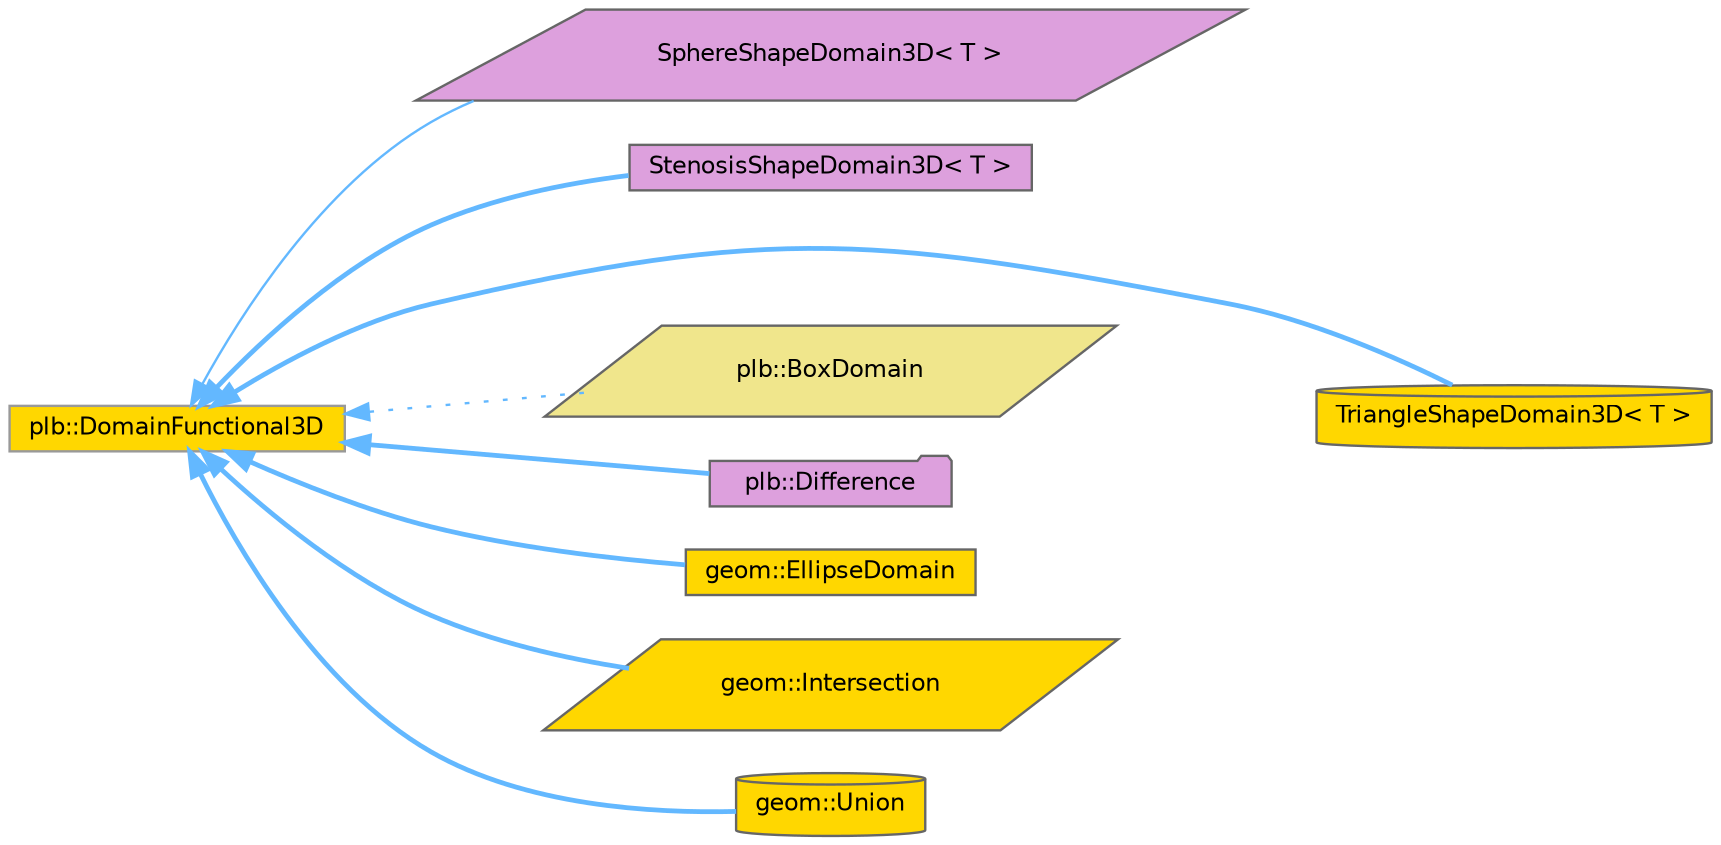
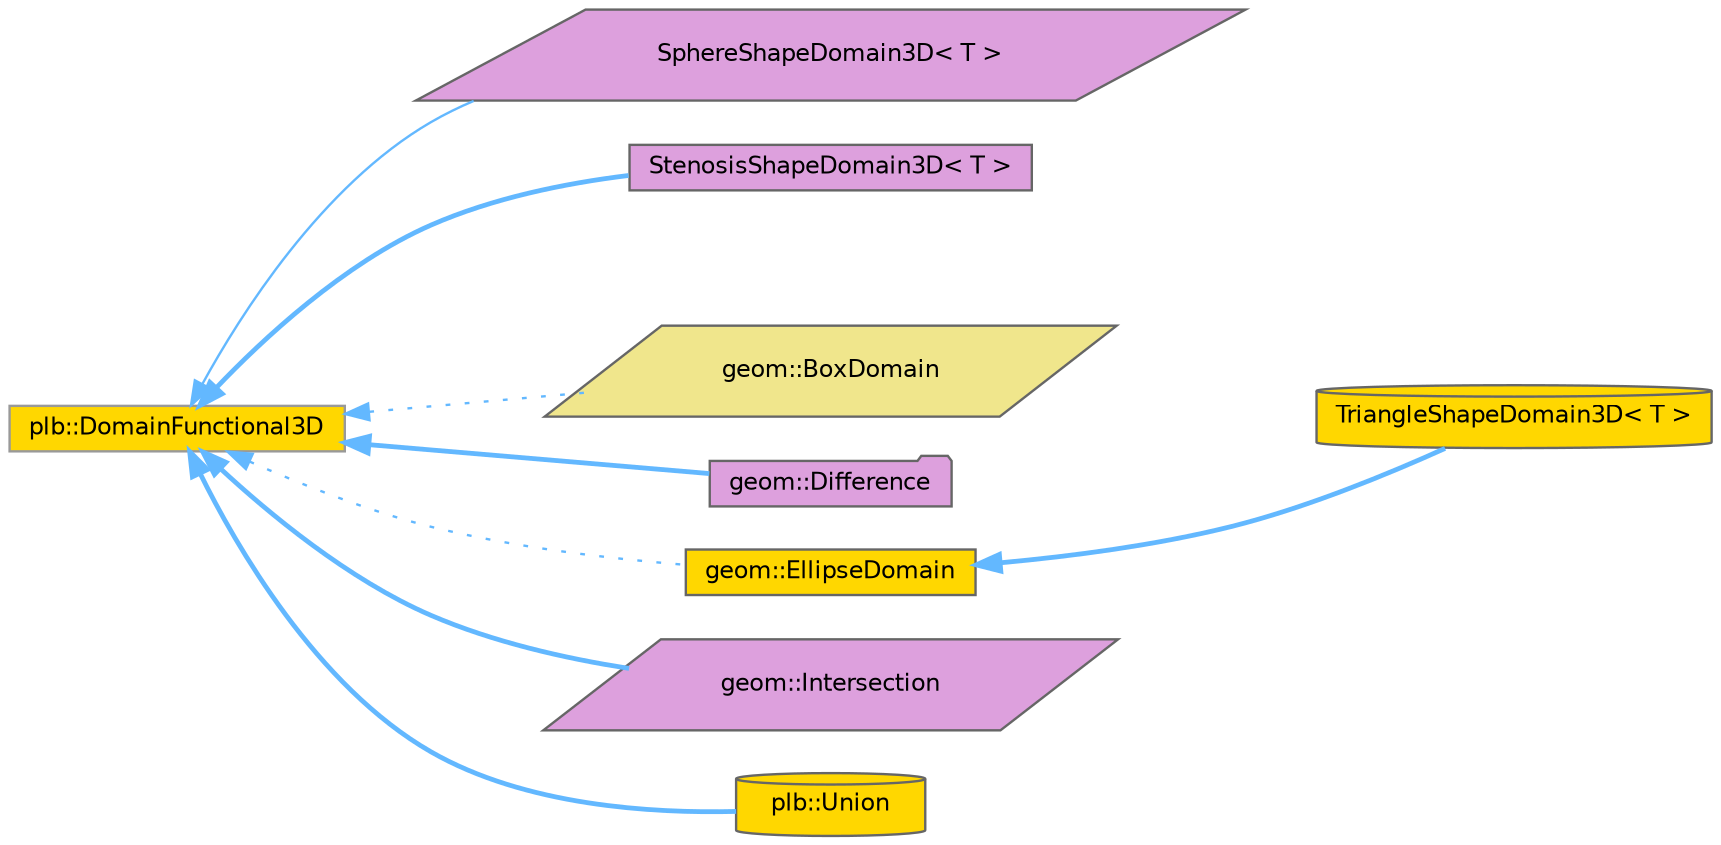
edge "TriangleShapeDomain3D< T >" -> "plb::DomainFunctional3D": now "TriangleShapeDomain3D< T >" -> "geom::EllipseDomain"
node "plb::BoxDomain": label "plb::BoxDomain" -> "geom::BoxDomain"
node "plb::Difference": label "plb::Difference" -> "geom::Difference"
edge "geom::EllipseDomain" -> "plb::DomainFunctional3D": style bold -> dotted
node "geom::Intersection": fillcolor gold -> plum
node "geom::Union": label "geom::Union" -> "plb::Union"
